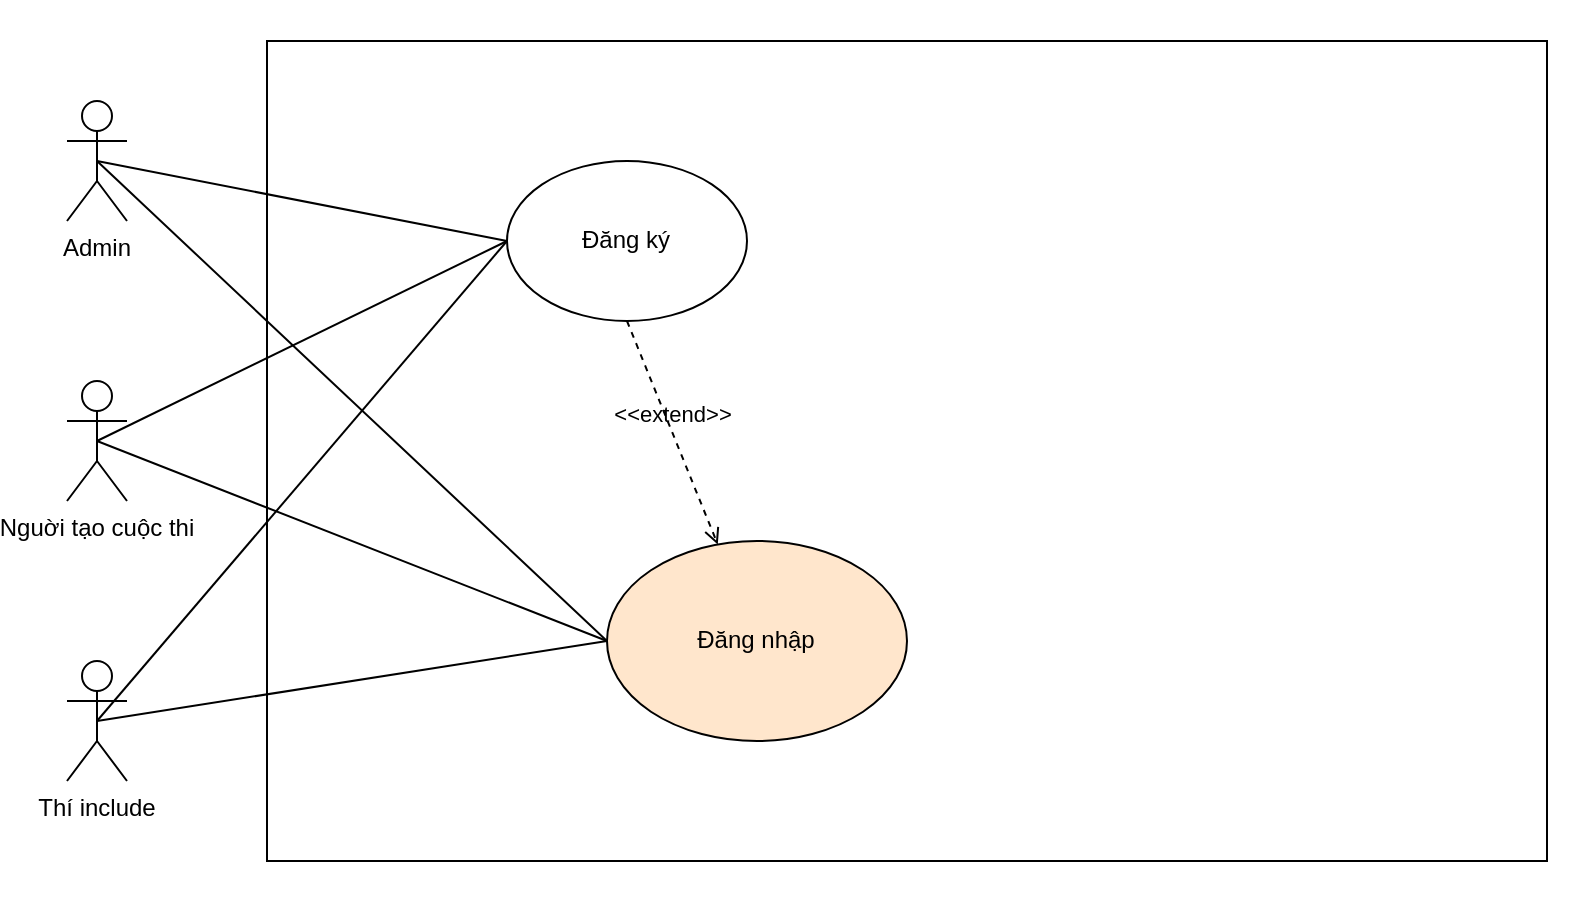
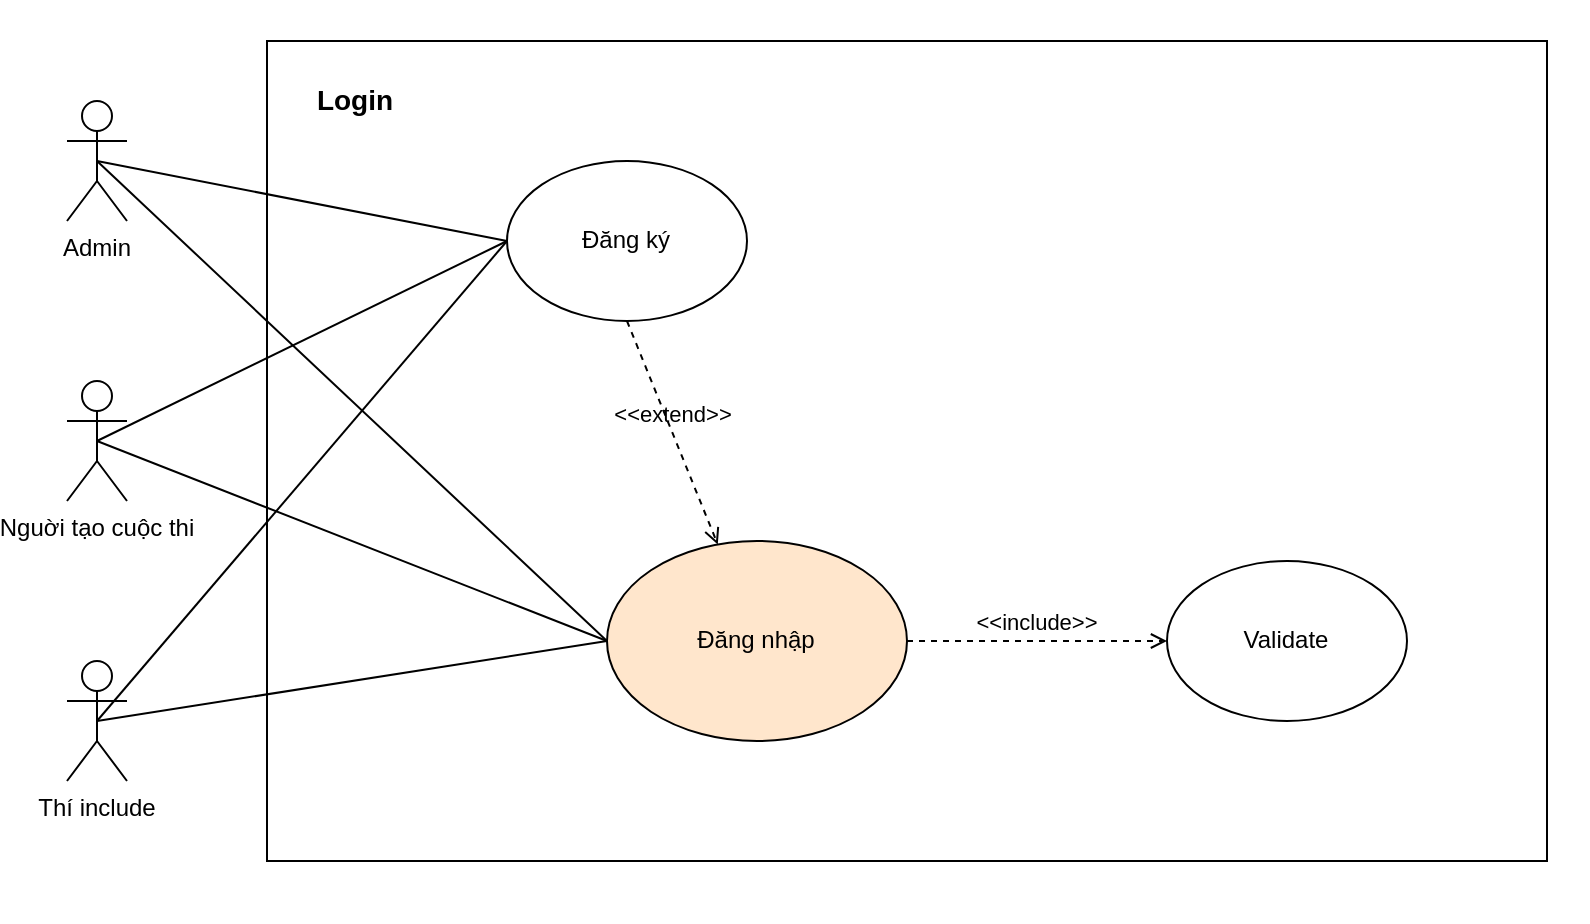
node "Login": added
edge "Đăng nhập" -> "Validate": added, label "<<include>>"
node "Validate": added
